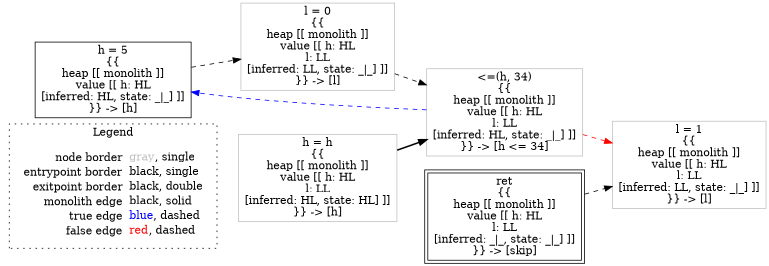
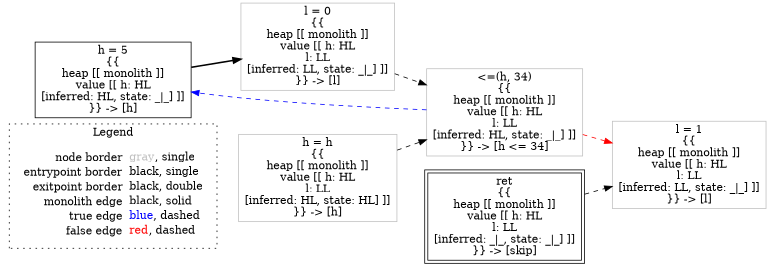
edge "h = 5" -> "l = 0": style dashed -> bold
edge "h = h" -> "<=(h, 34)": style bold -> dashed
